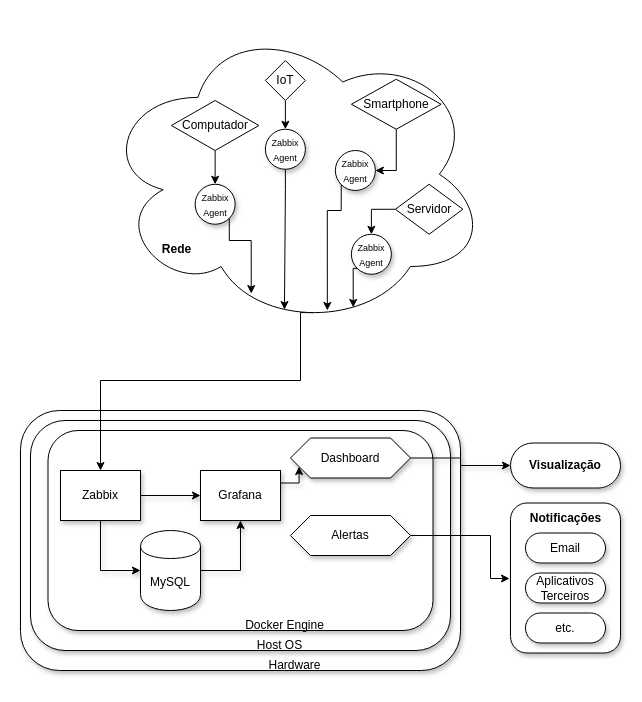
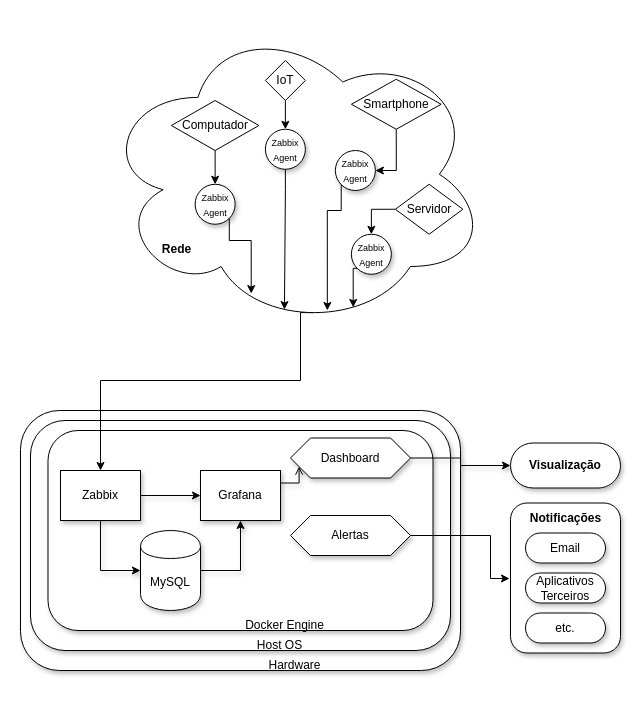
edge "Grafana" -> "Dashboard": arrowhead classic -> open
